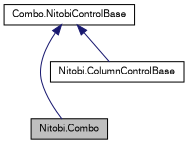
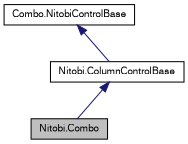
edge "Nitobi.Combo" -> "Combo.NitobiControlBase": now "Nitobi.Combo" -> "Nitobi.ColumnControlBase"
